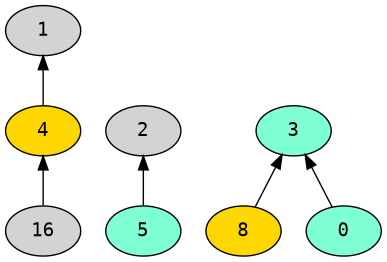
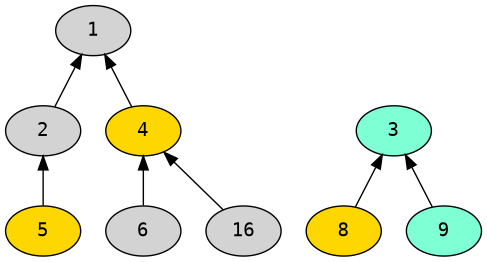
edge "2" -> "1": added
node "6": added
node "5": fillcolor aquamarine -> gold
node "0": label "0" -> "9"
